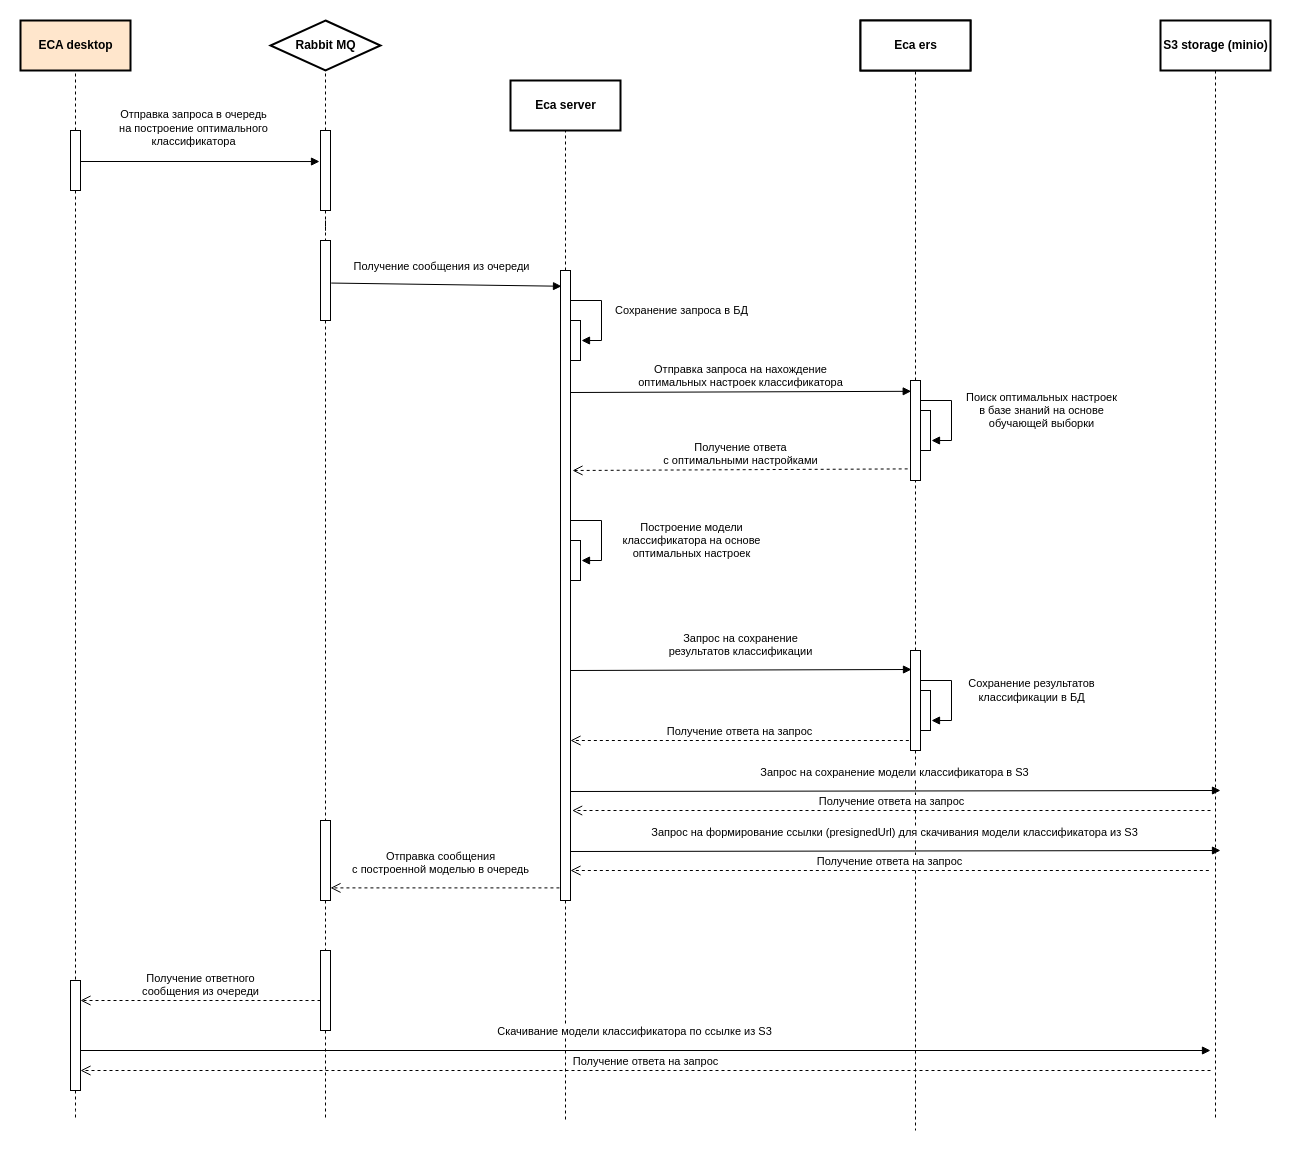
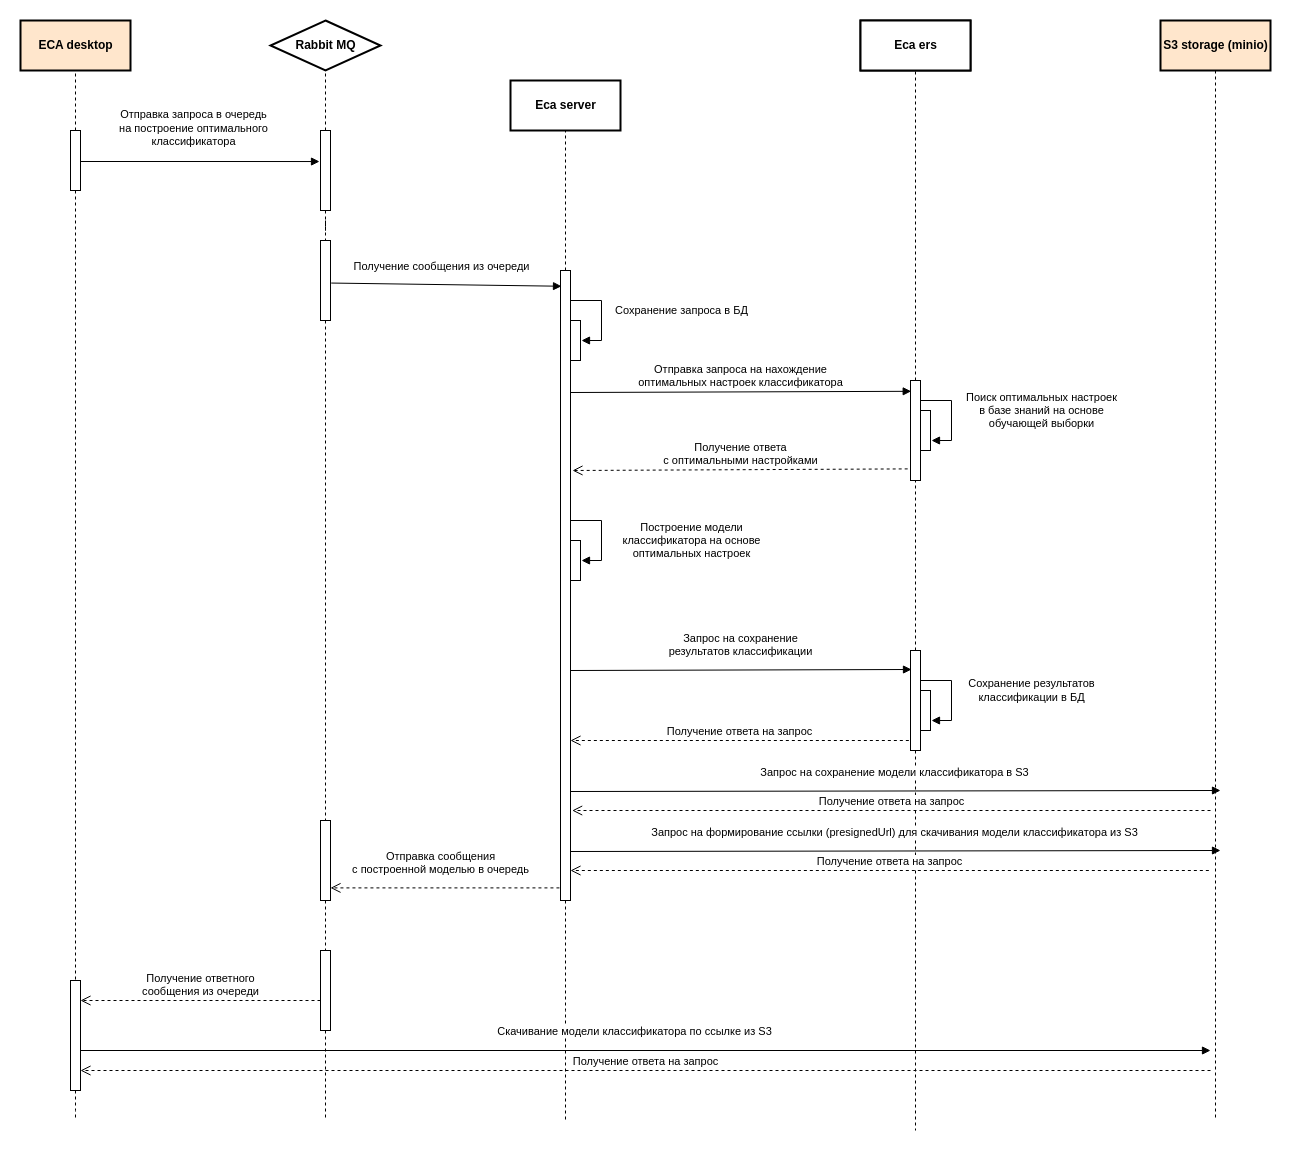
node "S3 storage (minio)": fillcolor #ffffff -> #ffe6cc
